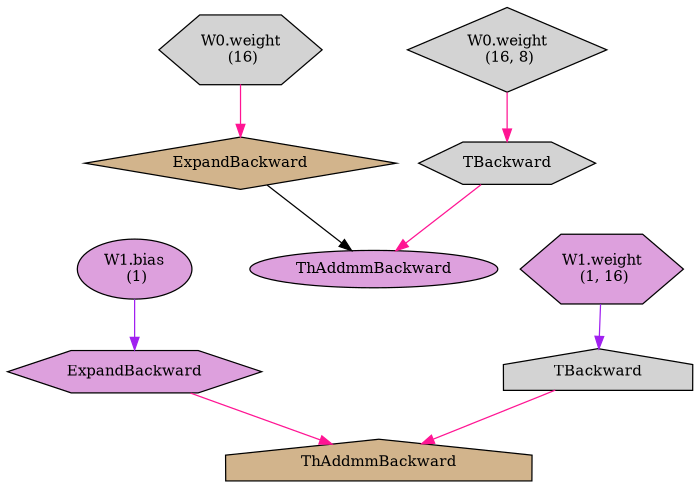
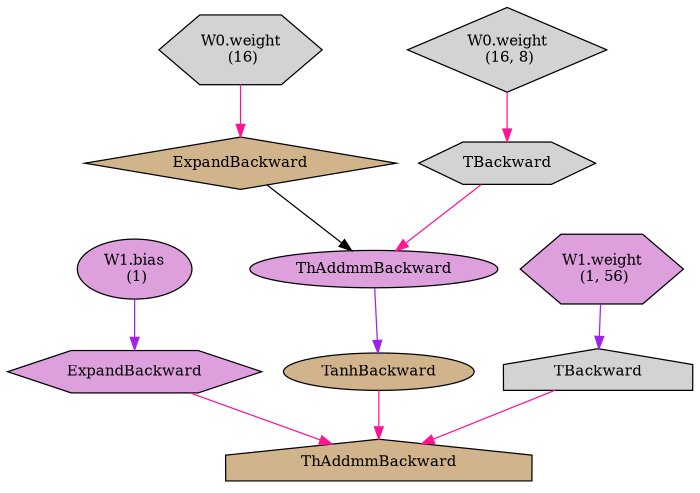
node "W1.weight (1, 16)": label "W1.weight (1, 16)" -> "W1.weight (1, 56)"
node "TanhBackward": added
